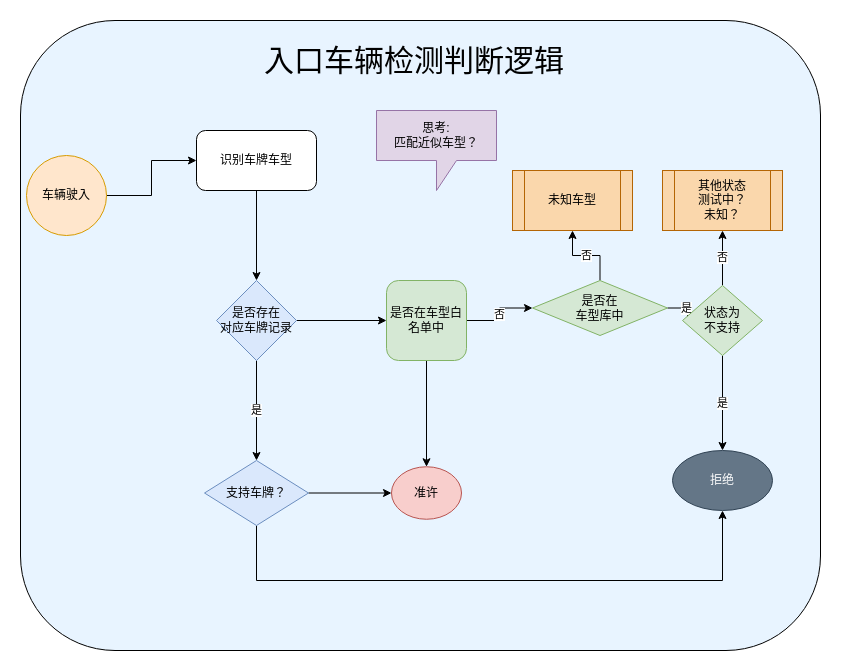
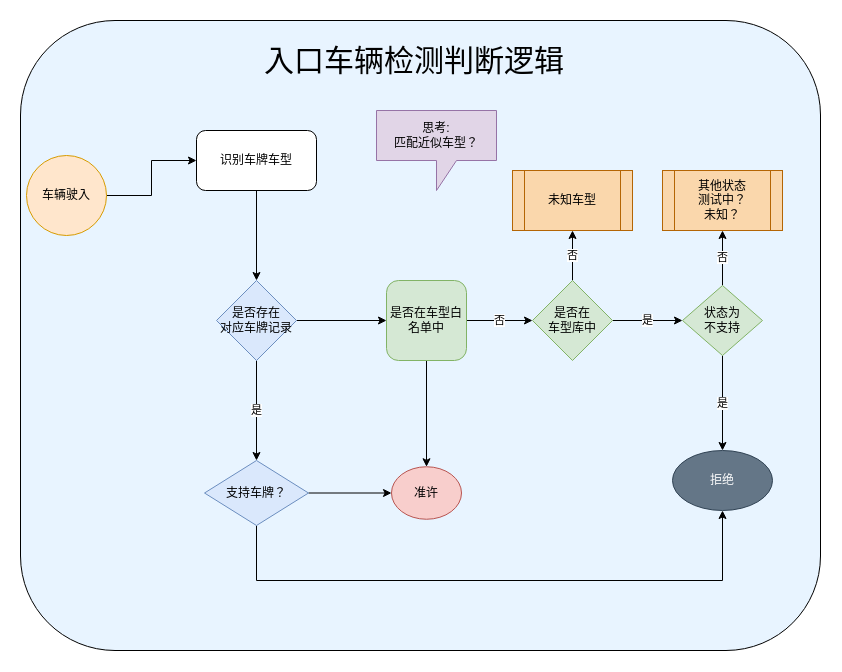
node "是否在 车型库中": size 135x55 -> 80x80
